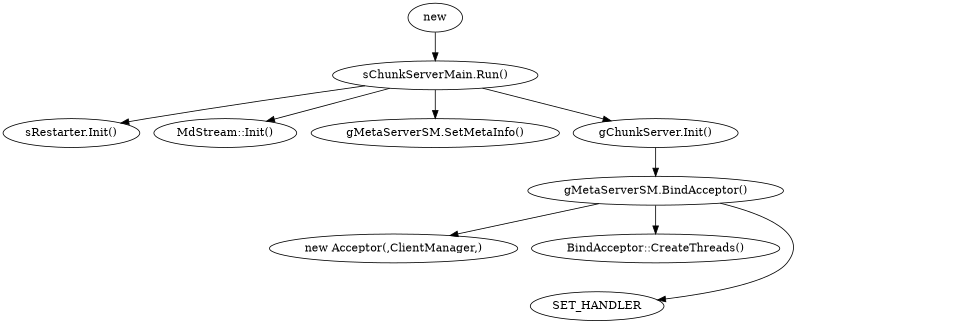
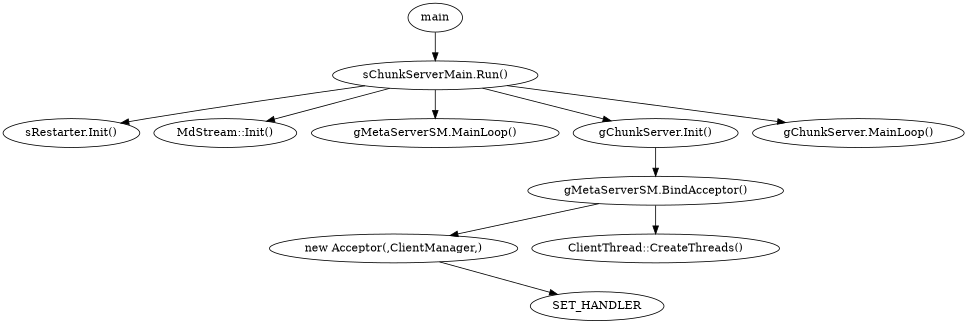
node "new": label "new" -> "main"
node "gMetaServerSM.SetMetaInfo()": label "gMetaServerSM.SetMetaInfo()" -> "gMetaServerSM.MainLoop()"
node "gChunkServer.MainLoop()": added
node "BindAcceptor::CreateThreads()": label "BindAcceptor::CreateThreads()" -> "ClientThread::CreateThreads()"
edge "gMetaServerSM.BindAcceptor()" -> "SET_HANDLER": now "new Acceptor(,ClientManager,)" -> "SET_HANDLER"
